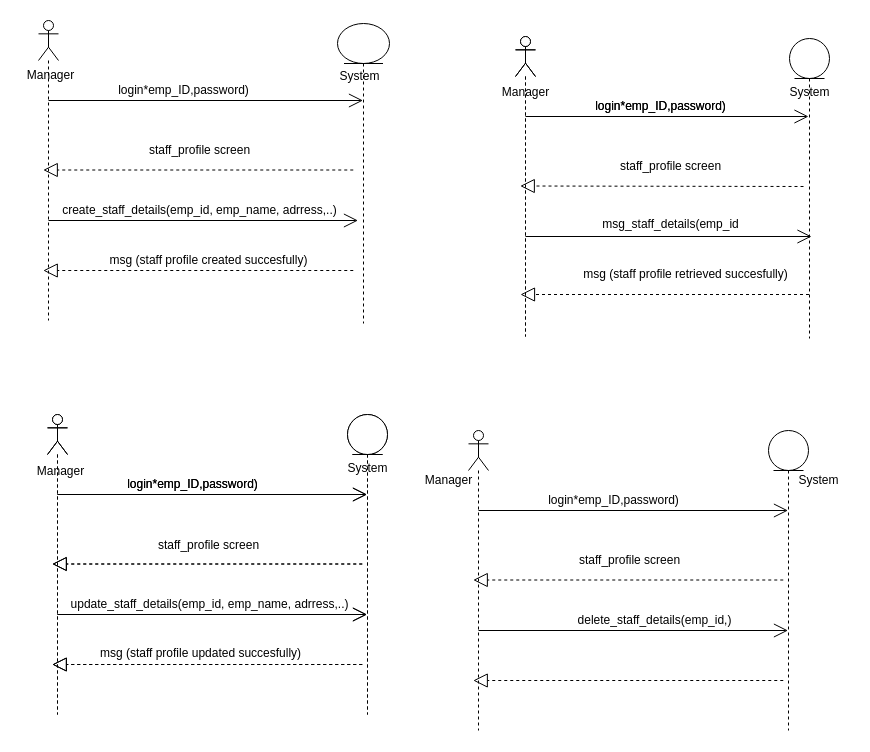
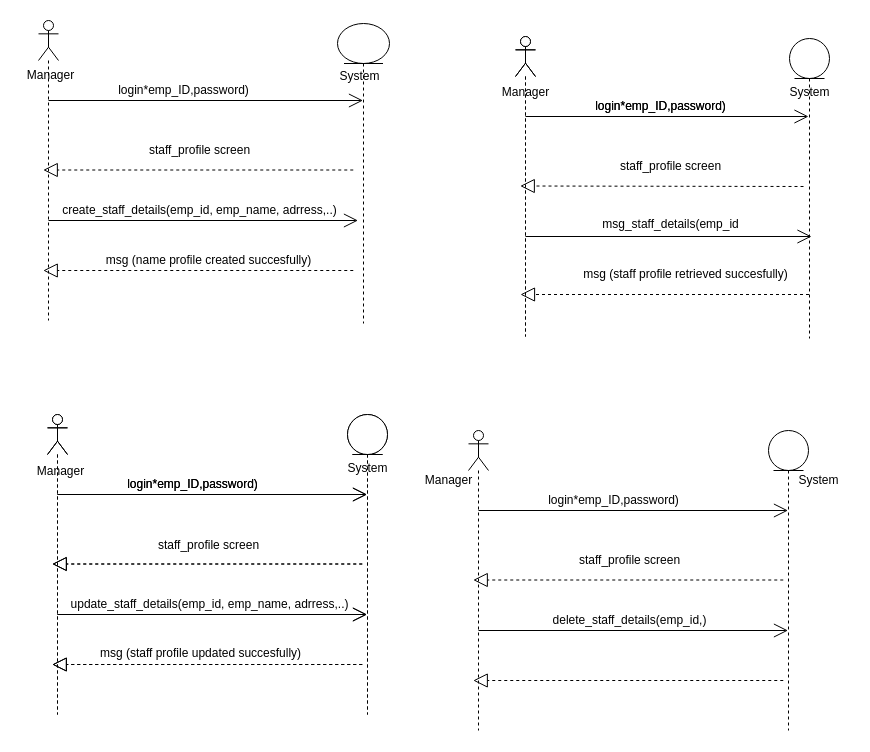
node "msg (staff profile created succesfully)": label "msg (staff profile created succesfully)" -> "msg (name profile created succesfully)"
node "delete_staff_details(emp_id,)": moved (655, 621) -> (630, 621)
